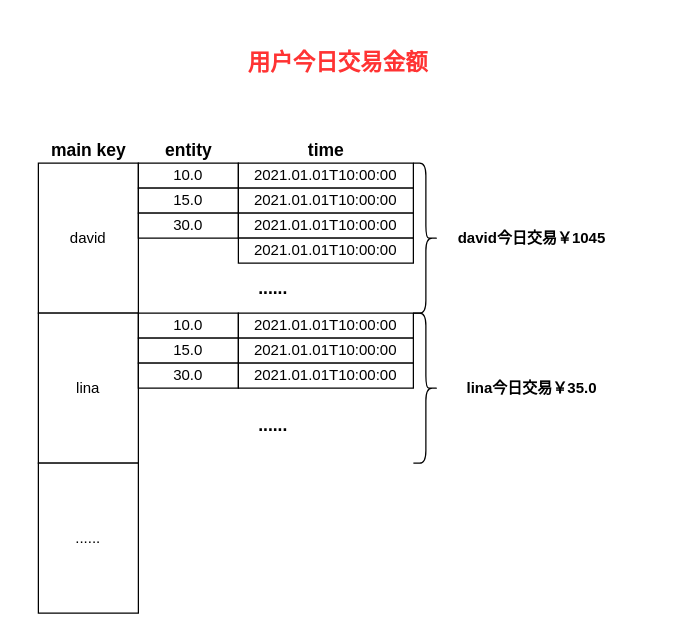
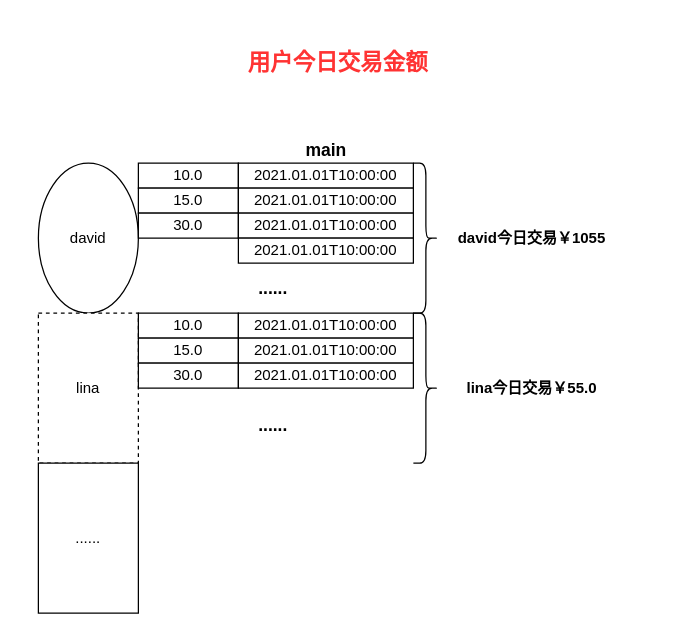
node "main key": removed
node "entity": removed
node "time": label "time" -> "main"
node "david": shape rectangle -> ellipse
node "david今日交易￥1045": label "david今日交易￥1045" -> "david今日交易￥1055"
node "lina": style solid -> dashed
node "lina今日交易￥35.0": label "lina今日交易￥35.0" -> "lina今日交易￥55.0"
